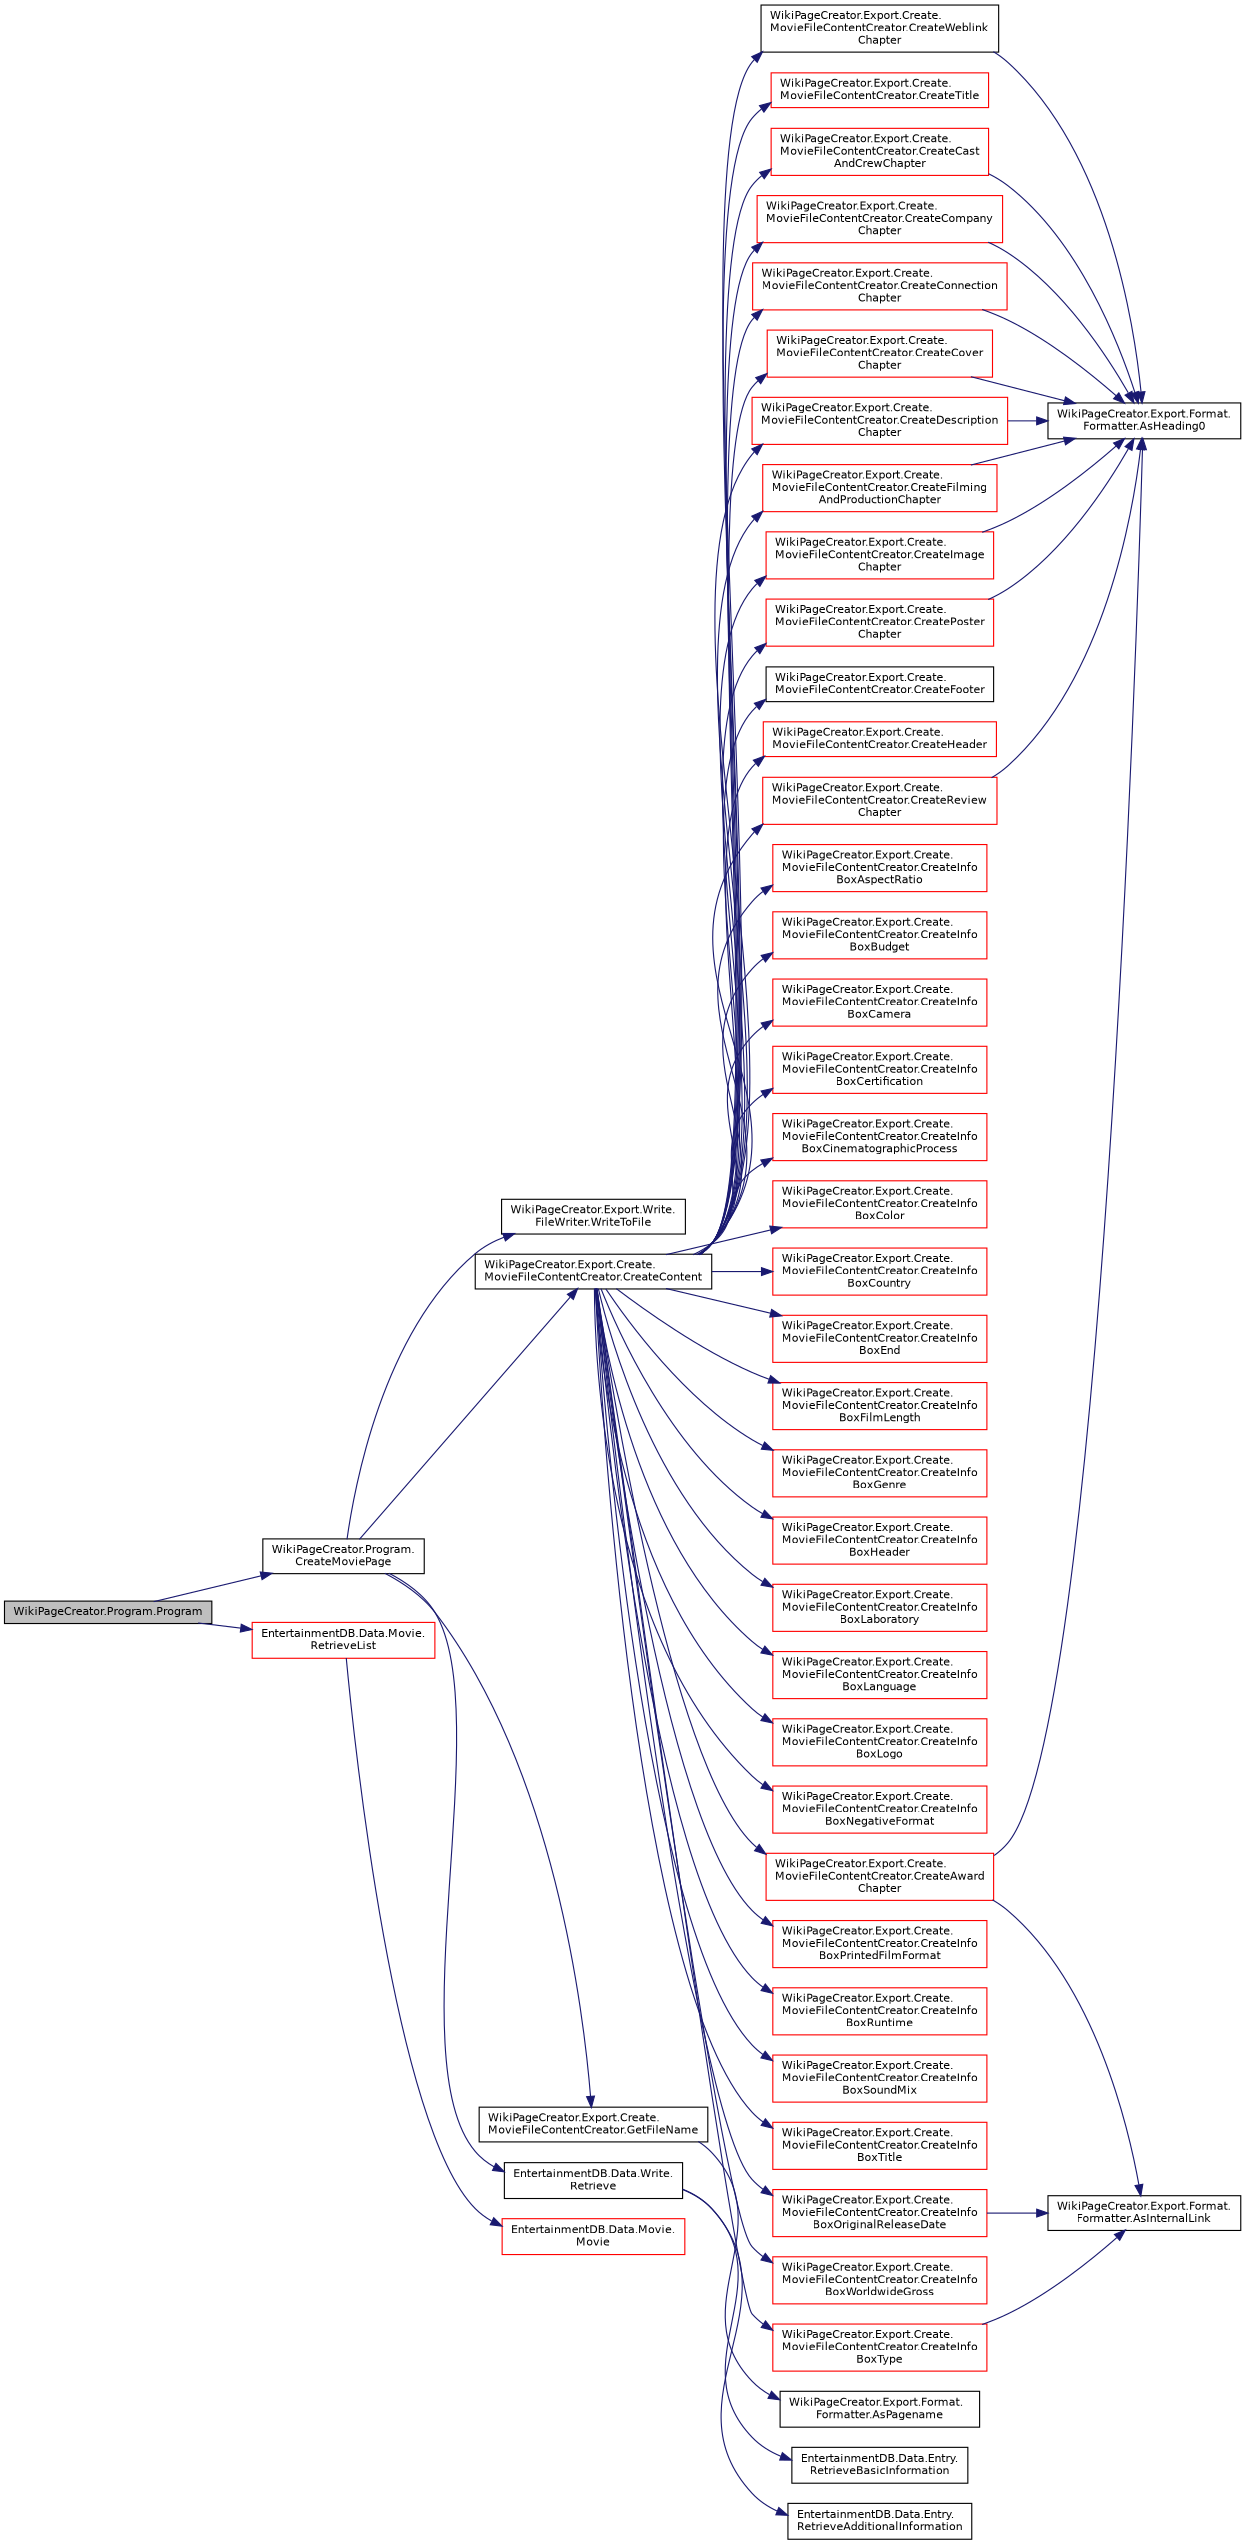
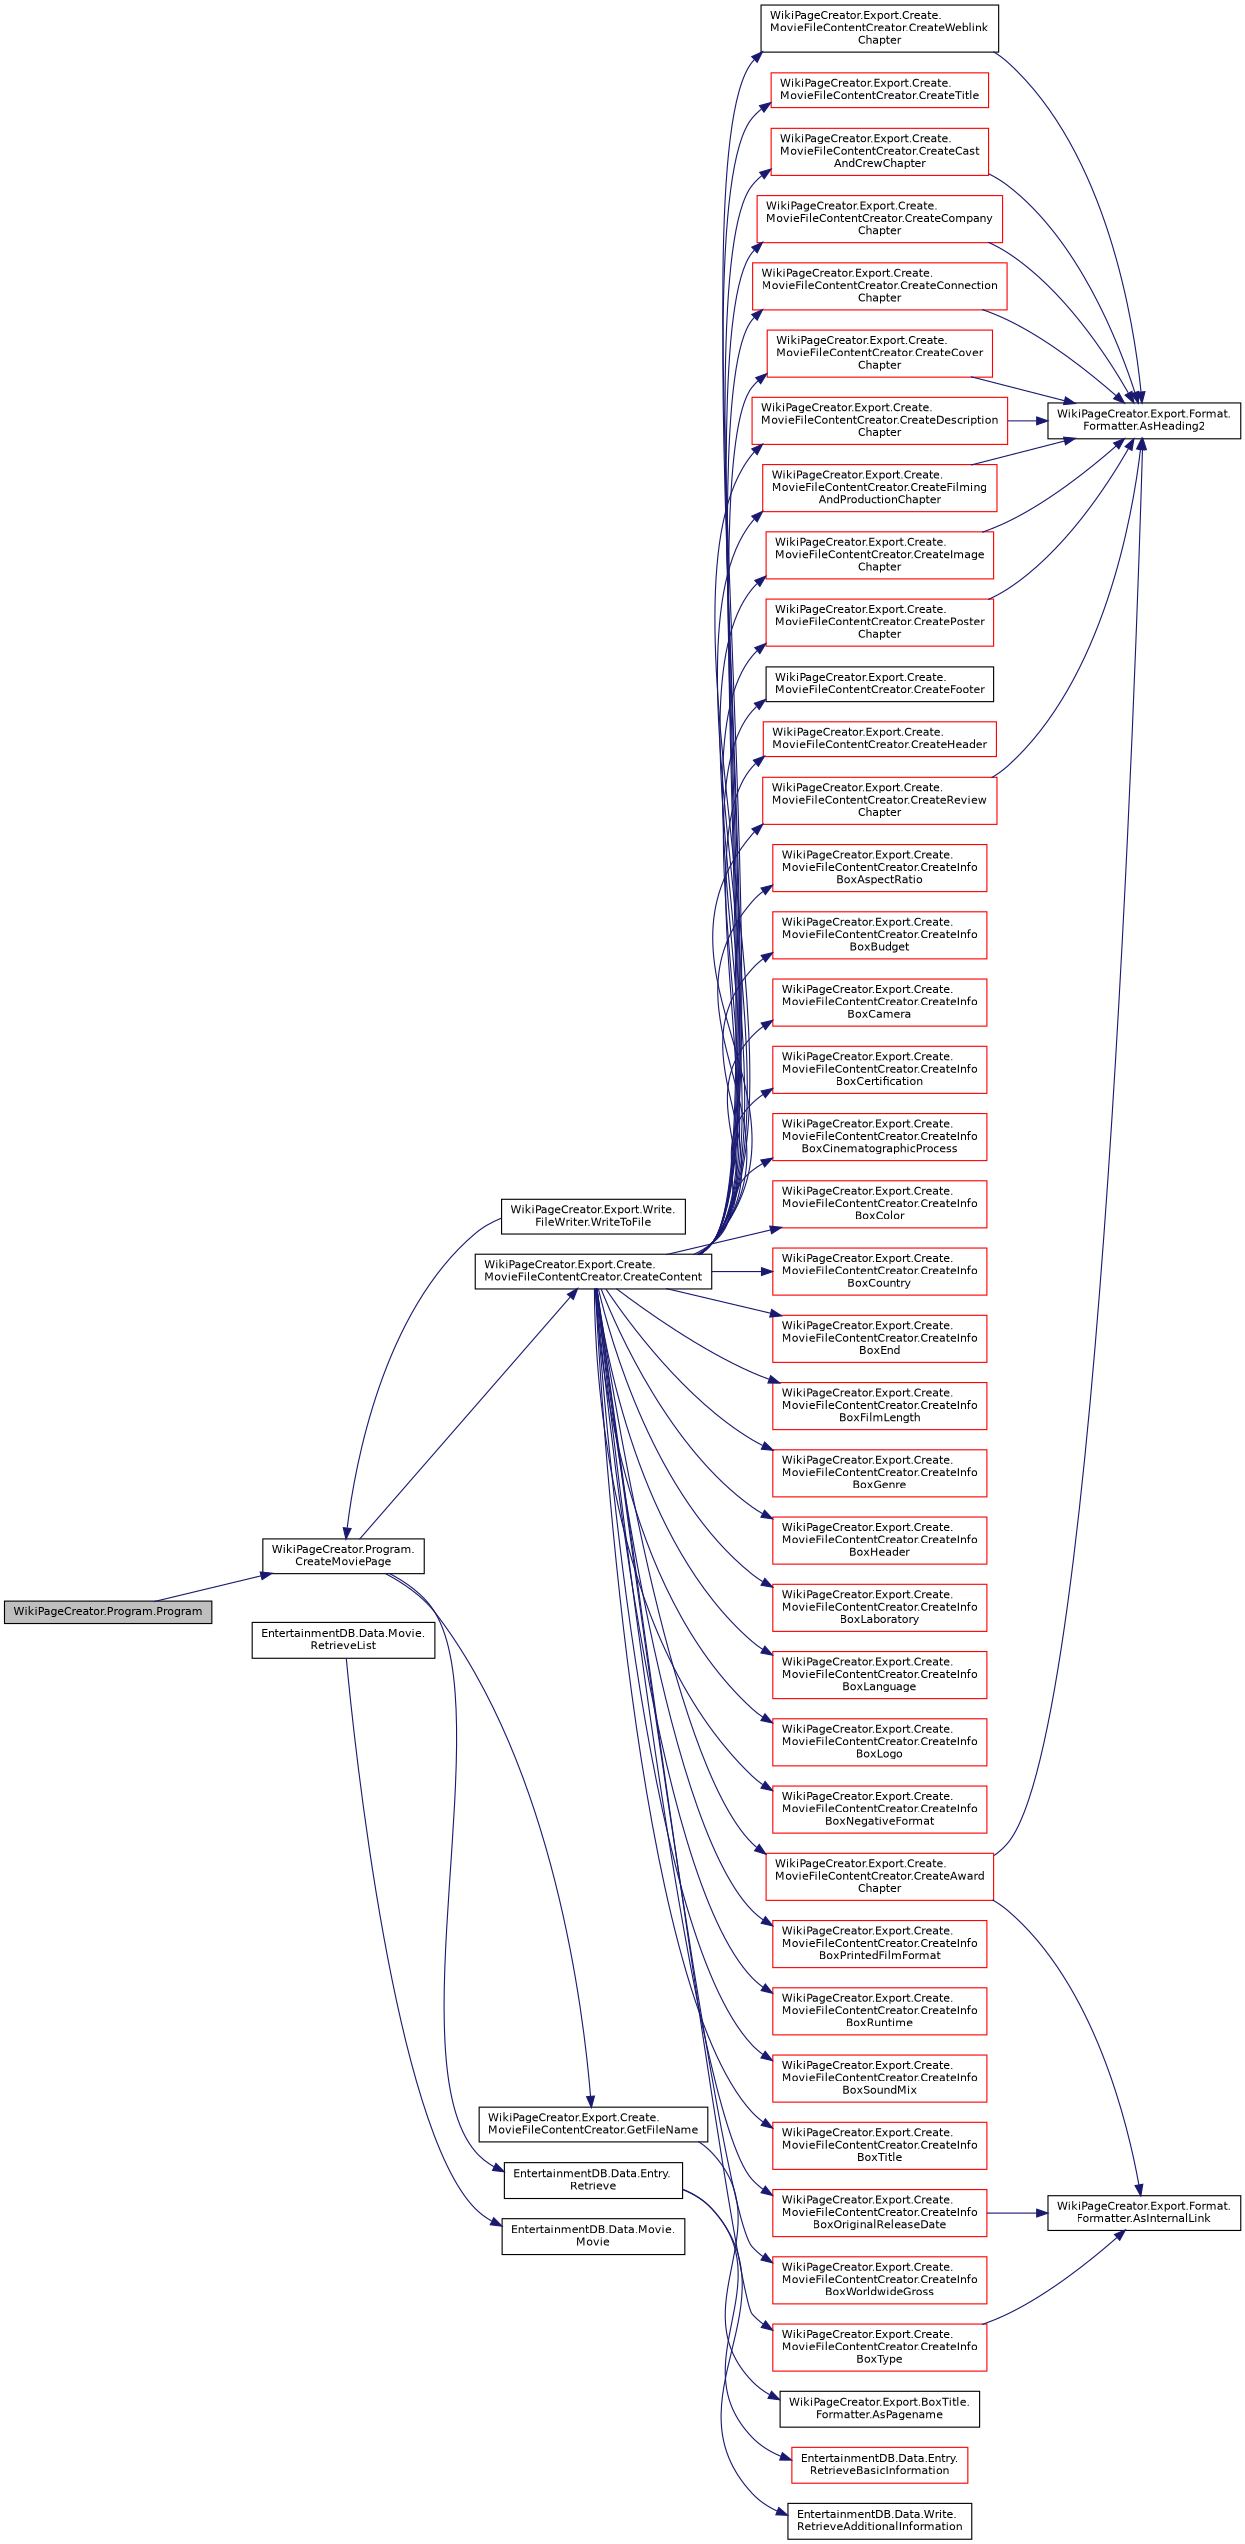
node "WikiPageCreator.Export.Format. Formatter.AsHeading0": label "WikiPageCreator.Export.Format. Formatter.AsHeading0" -> "WikiPageCreator.Export.Format. Formatter.AsHeading2"
edge "WikiPageCreator.Program. CreateMoviePage" -> "WikiPageCreator.Export.Write. FileWriter.WriteToFile": reversed
edge "WikiPageCreator.Program.Program" -> "EntertainmentDB.Data.Movie. RetrieveList": removed
node "EntertainmentDB.Data.Movie. RetrieveList": color red -> black
node "EntertainmentDB.Data.Write. Retrieve": label "EntertainmentDB.Data.Write. Retrieve" -> "EntertainmentDB.Data.Entry. Retrieve"
node "EntertainmentDB.Data.Movie. Movie": color red -> black
node "WikiPageCreator.Export.Format. Formatter.AsPagename": label "WikiPageCreator.Export.Format. Formatter.AsPagename" -> "WikiPageCreator.Export.BoxTitle. Formatter.AsPagename"
node "EntertainmentDB.Data.Entry. RetrieveBasicInformation": color black -> red
node "EntertainmentDB.Data.Entry. RetrieveAdditionalInformation": label "EntertainmentDB.Data.Entry. RetrieveAdditionalInformation" -> "EntertainmentDB.Data.Write. RetrieveAdditionalInformation"
